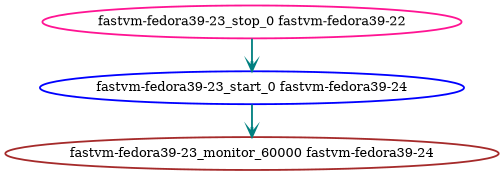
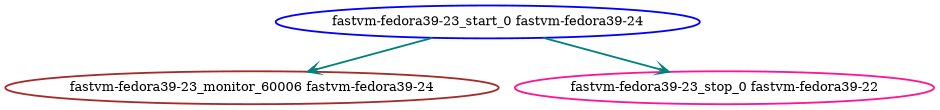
edge "fastvm-fedora39-23_stop_0 fastvm-fedora39-22" -> "fastvm-fedora39-23_start_0 fastvm-fedora39-24": reversed
node "fastvm-fedora39-23_monitor_60000 fastvm-fedora39-24": label "fastvm-fedora39-23_monitor_60000 fastvm-fedora39-24" -> "fastvm-fedora39-23_monitor_60006 fastvm-fedora39-24"
